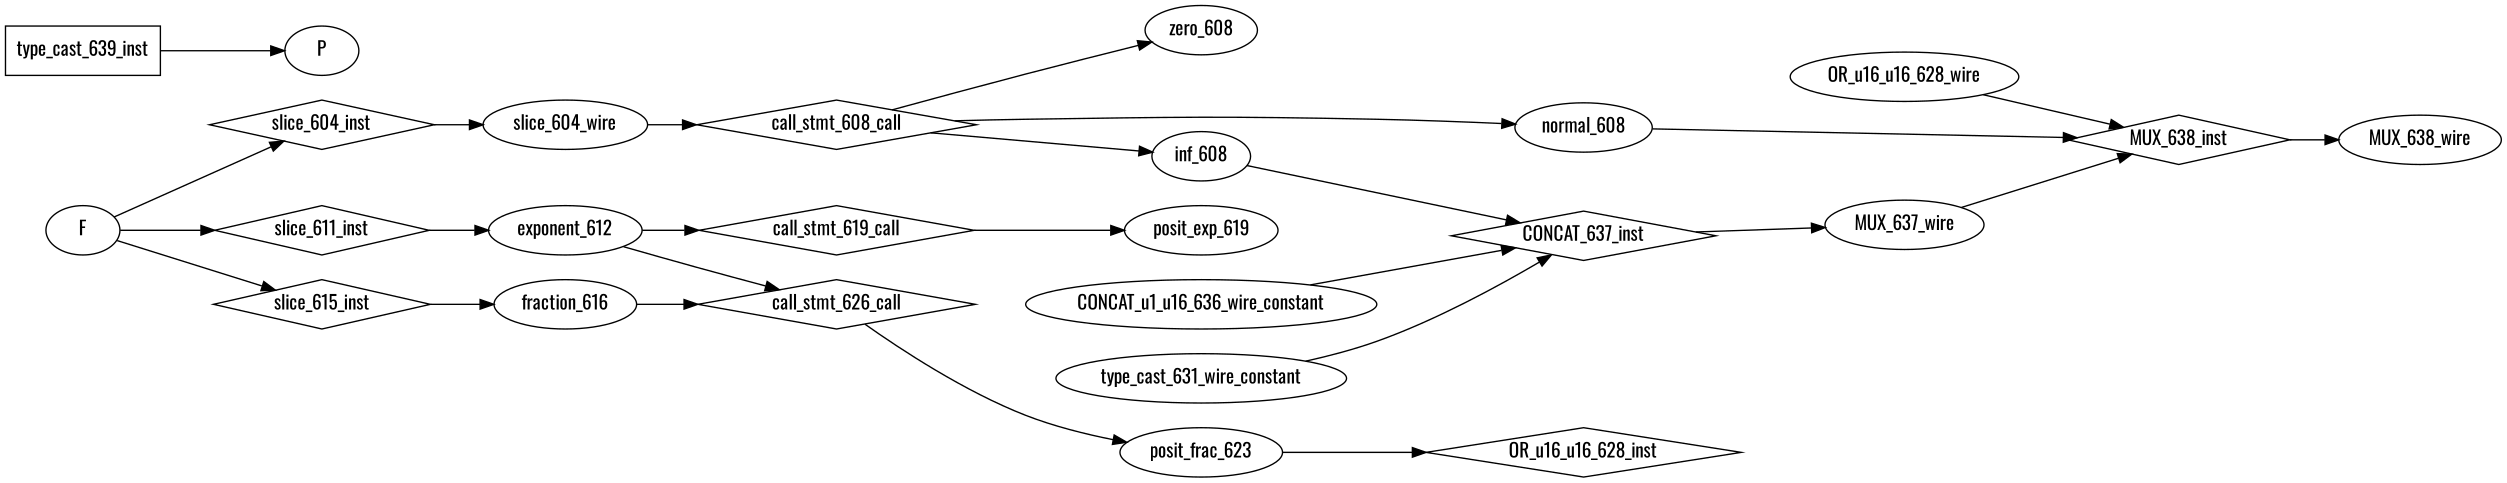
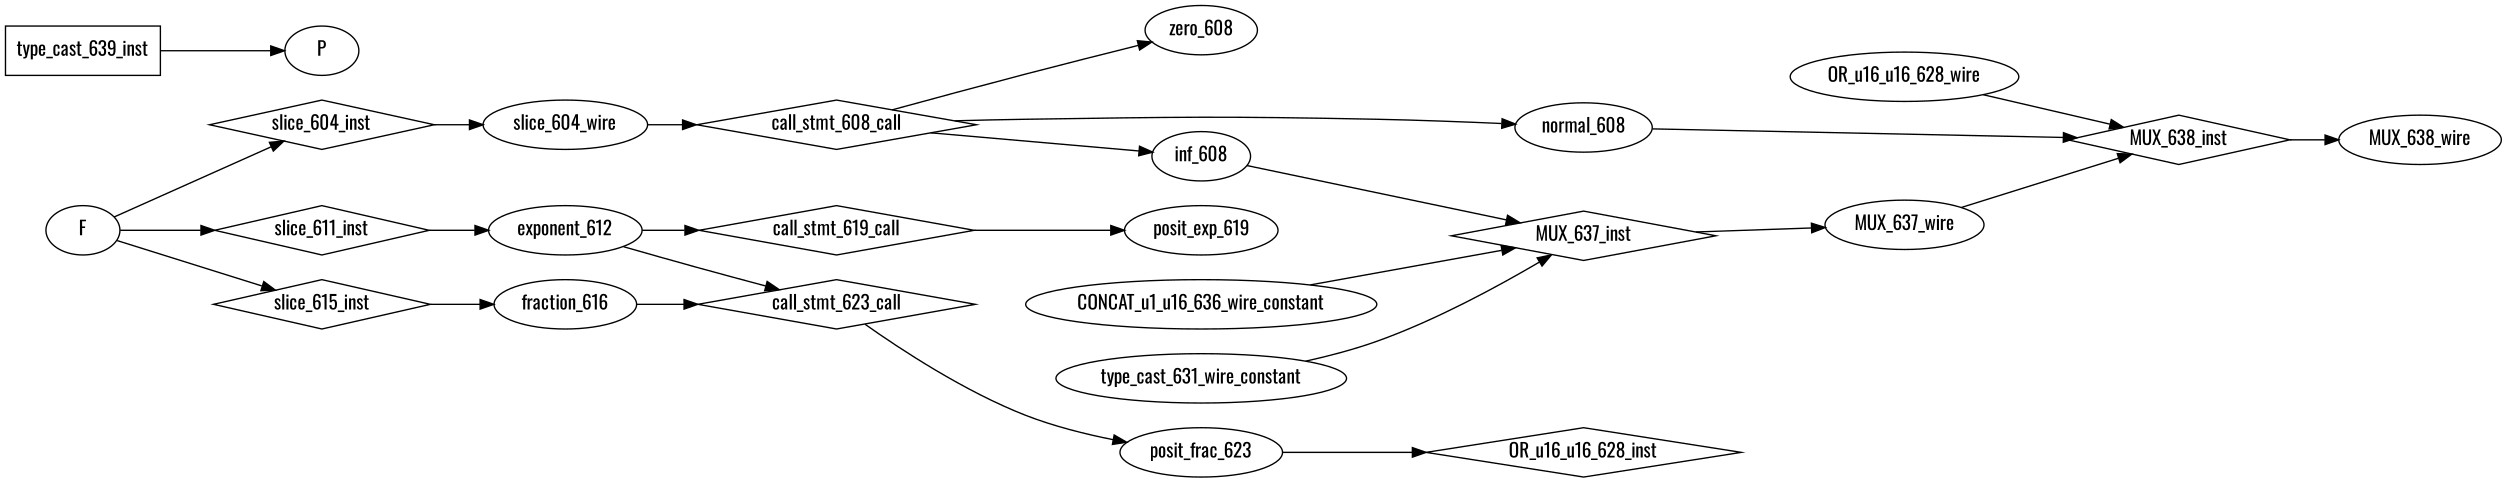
node "CONCAT_637_inst": label "CONCAT_637_inst" -> "MUX_637_inst"
node "call_stmt_626_call": label "call_stmt_626_call" -> "call_stmt_623_call"
